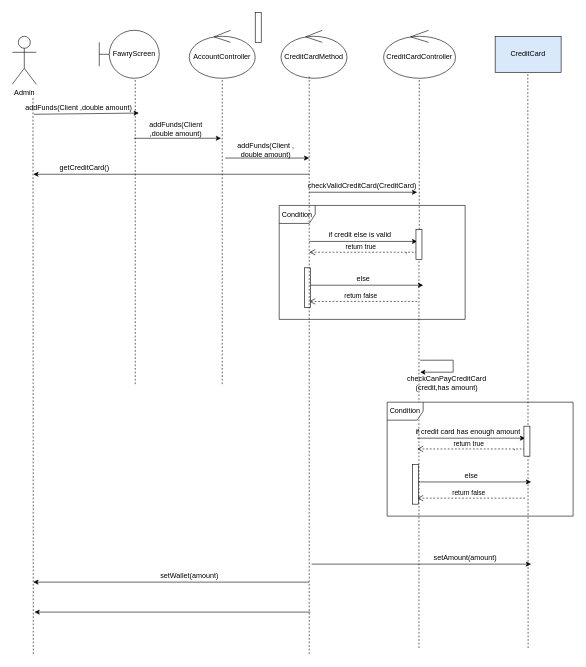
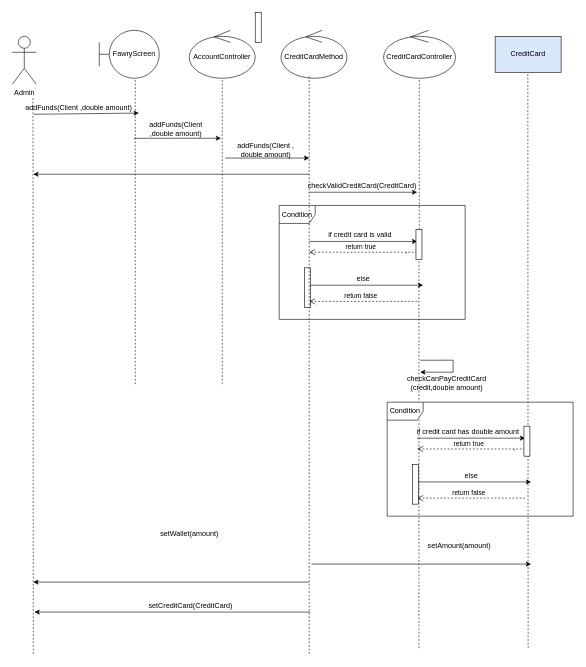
node "getCreditCard()": removed
node "if credit else is valid": label "if credit else is valid" -> "if credit card is valid"
node "checkCanPayCreditCard (credit,has amount)": label "checkCanPayCreditCard (credit,has amount)" -> "checkCanPayCreditCard (credit,double amount)"
node "if credit card has enough amount": label "if credit card has enough amount" -> "if credit card has double amount"
node "setAmount(amount)": moved (465, 558) -> (459, 546)
node "setWallet(amount)": moved (189, 576) -> (189, 534)
node "setCreditCard(CreditCard)": added
